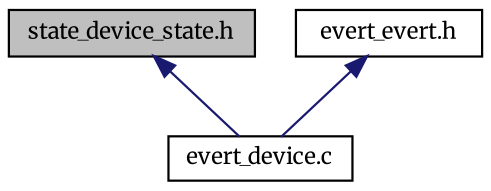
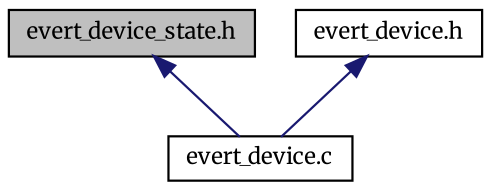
node "state_device_state.h": label "state_device_state.h" -> "evert_device_state.h"
node "evert_evert.h": label "evert_evert.h" -> "evert_device.h"
